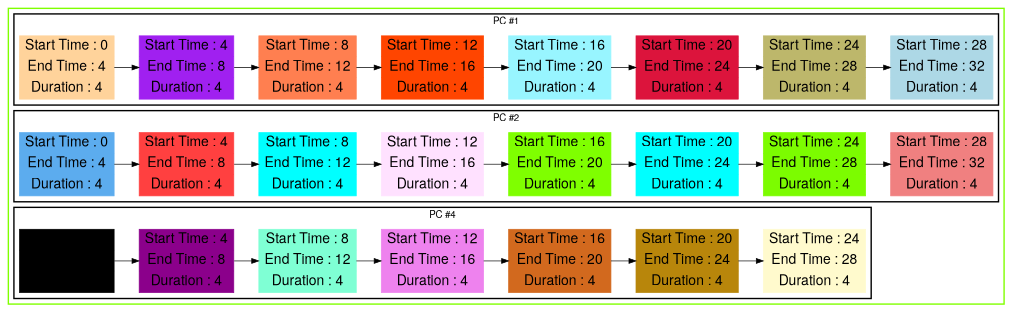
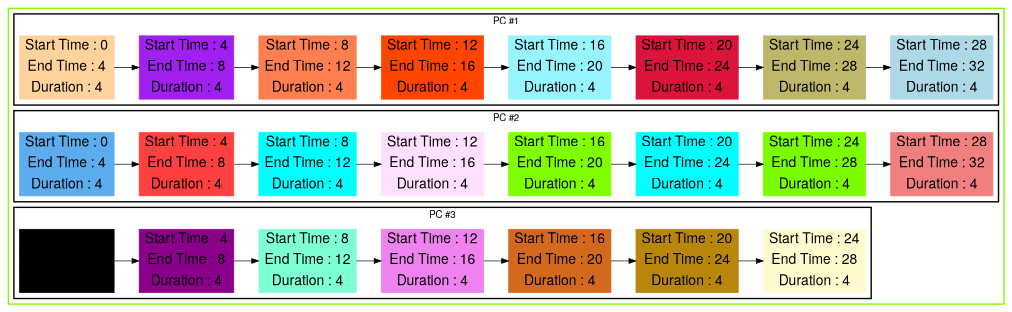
cluster "PC #4": label "PC #4" -> "PC #3"
